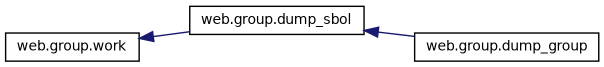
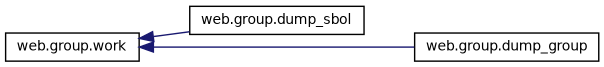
edge "web.group.dump_group" -> "web.group.dump_sbol": now "web.group.dump_group" -> "web.group.work"
